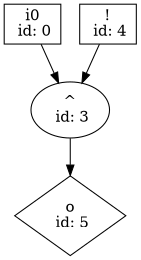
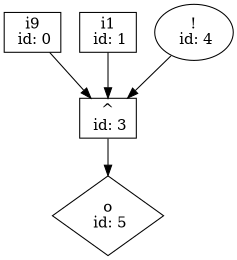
node "i0 id: 0": label "i0 id: 0" -> "i9 id: 0"
node "! id: 4": shape box -> ellipse
node "i1 id: 1": added
node "^ id: 3": shape ellipse -> box
